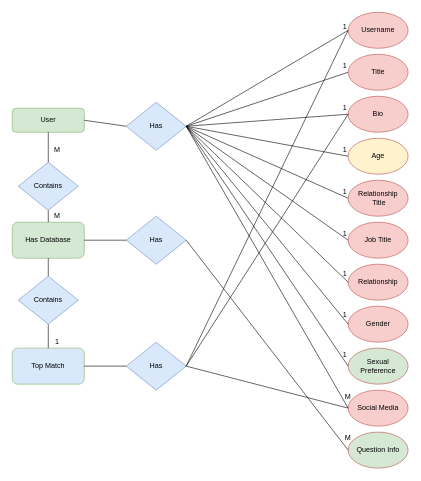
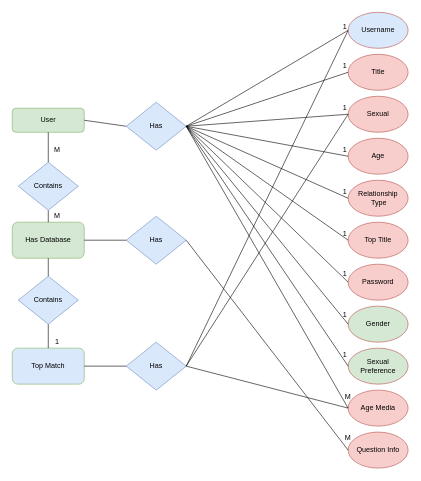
node "Username": fillcolor #f8cecc -> #dae8fc
node "Bio": label "Bio" -> "Sexual"
node "Age": fillcolor #fff2cc -> #f8cecc
node "Relationship Title": label "Relationship Title" -> "Relationship Type"
node "Job Title": label "Job Title" -> "Top Title"
node "Relationship": label "Relationship" -> "Password"
node "Gender": fillcolor #f8cecc -> #d5e8d4
node "Social Media": label "Social Media" -> "Age Media"
node "Question Info": fillcolor #d5e8d4 -> #f8cecc
